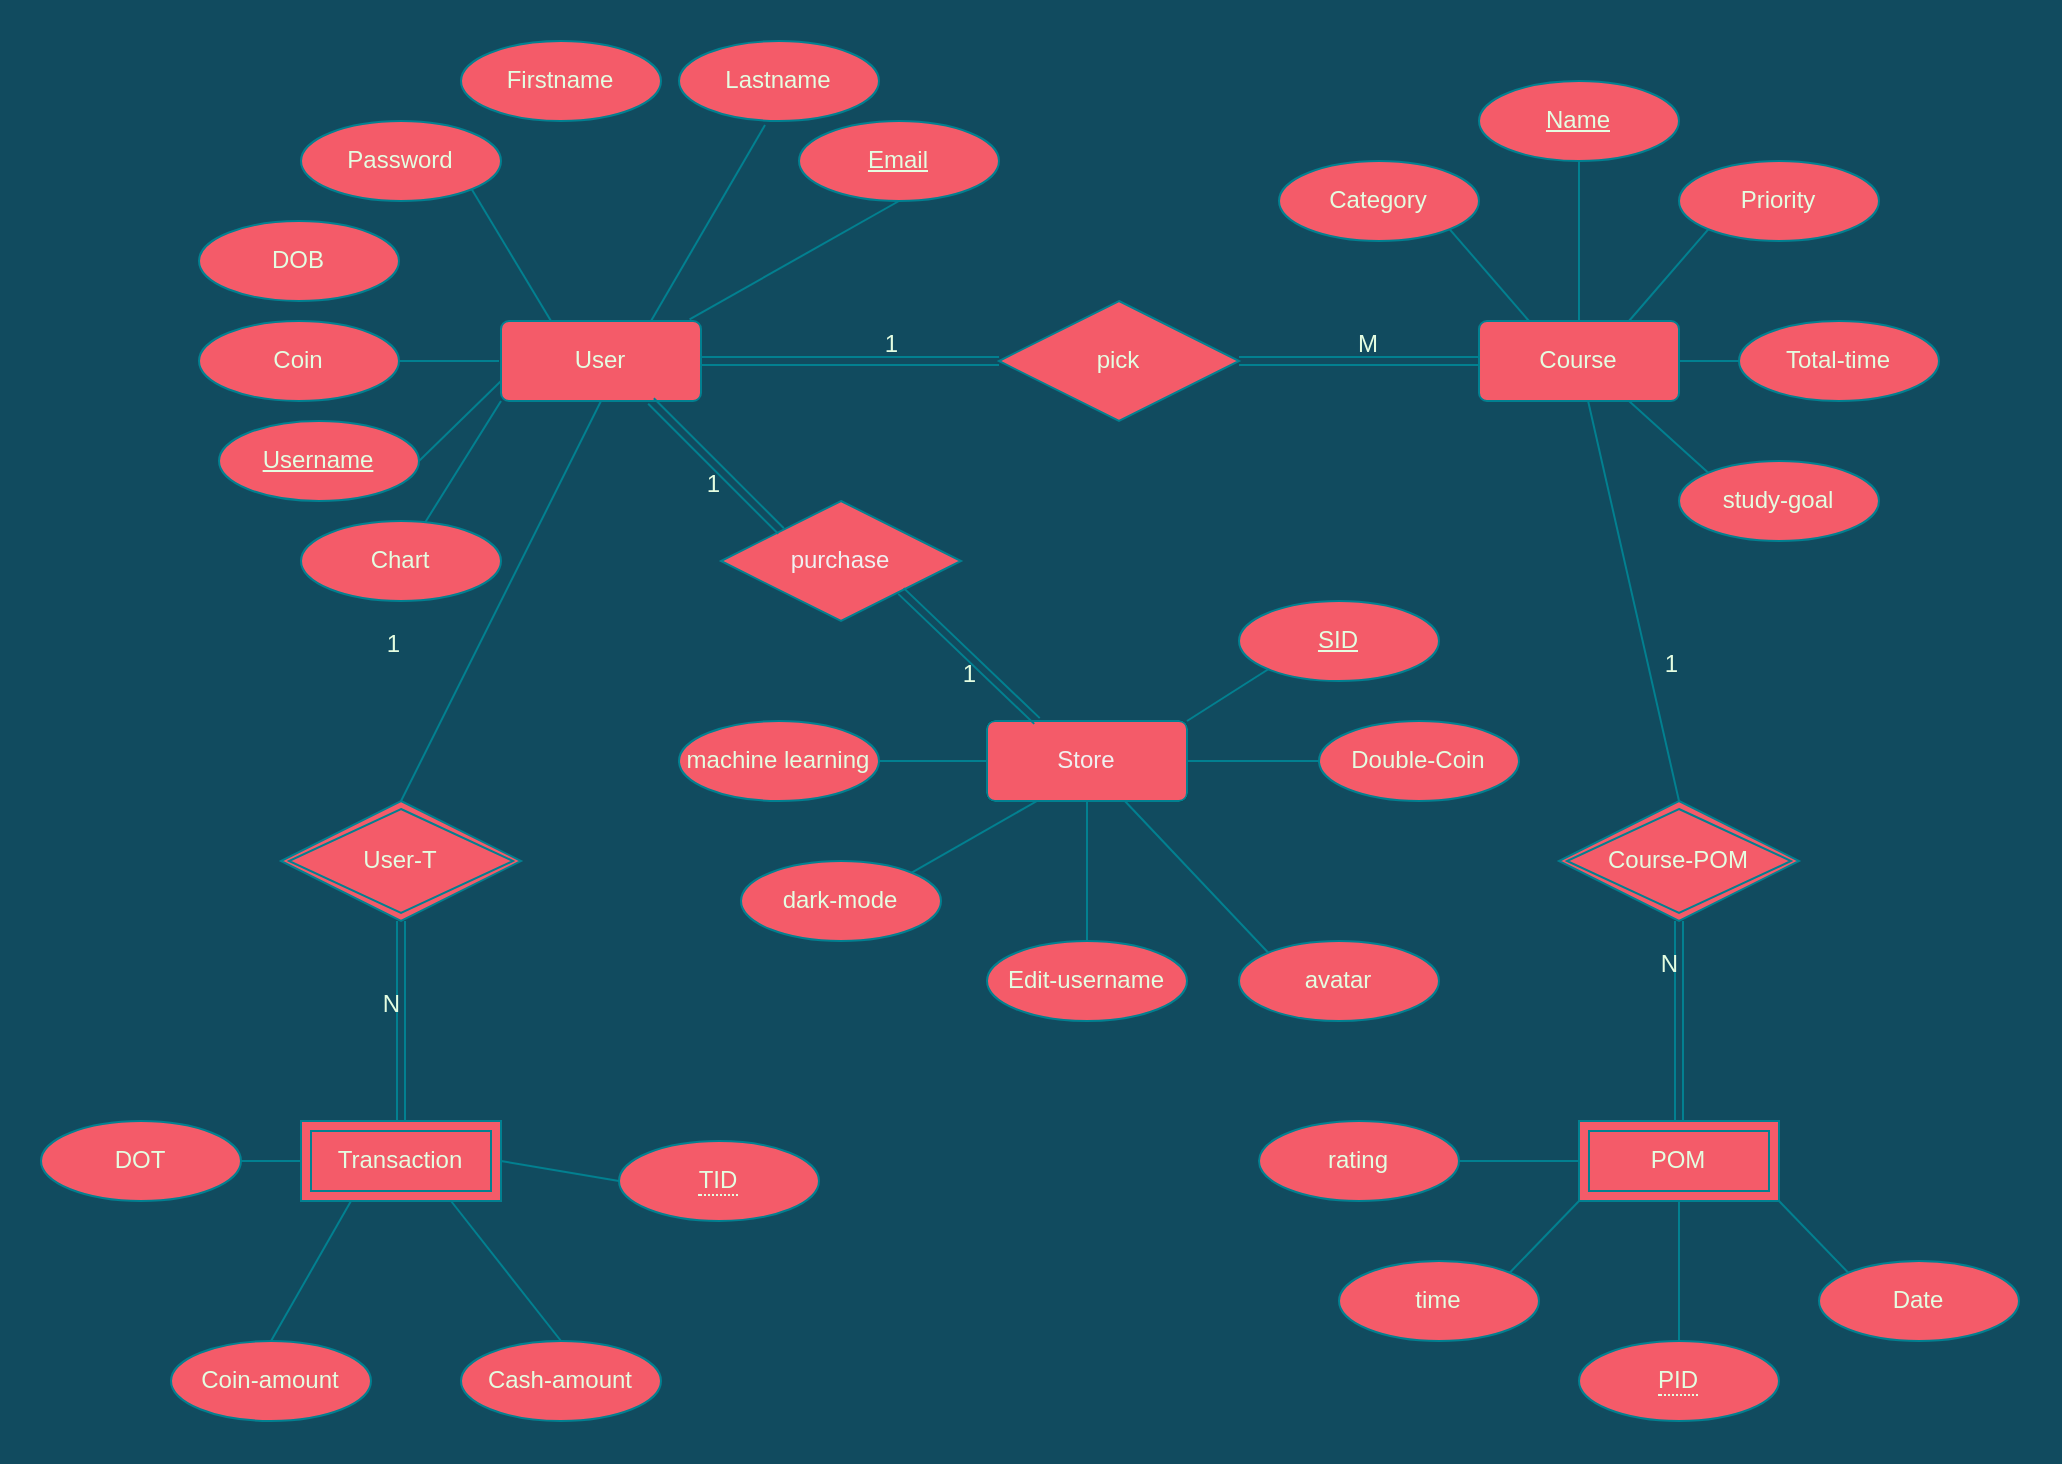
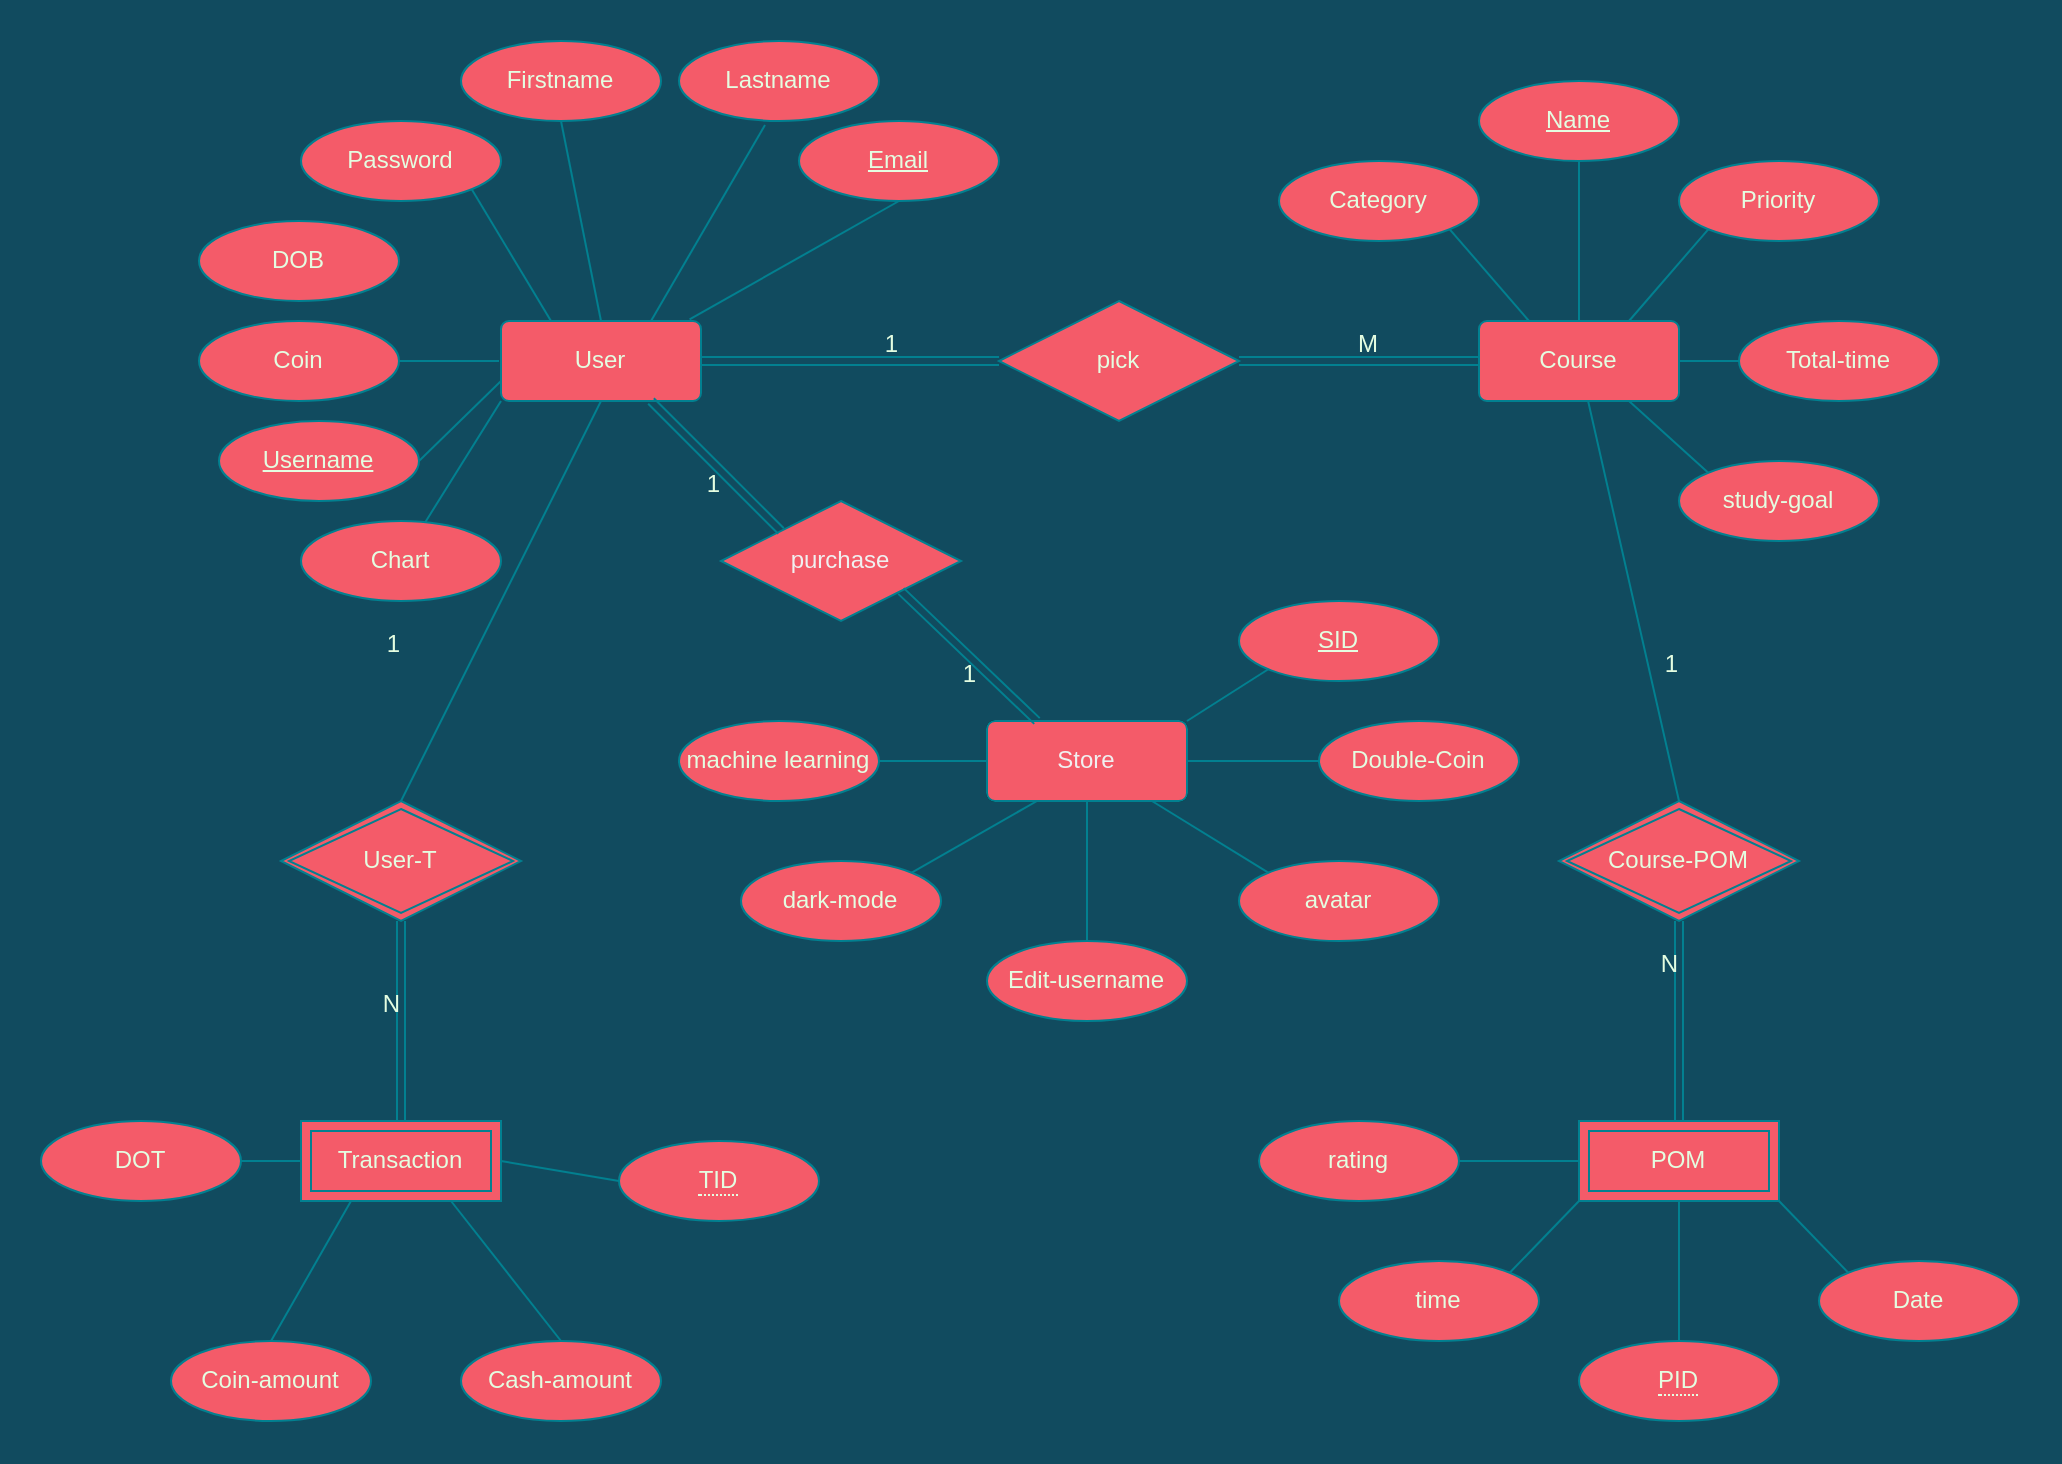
edge "Firstname" -- "User": added
node "avatar": moved (1339, 981) -> (1339, 901)
